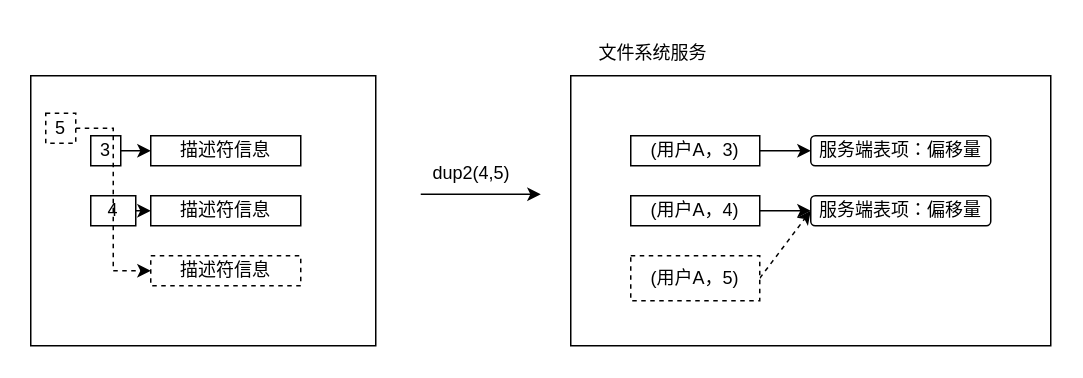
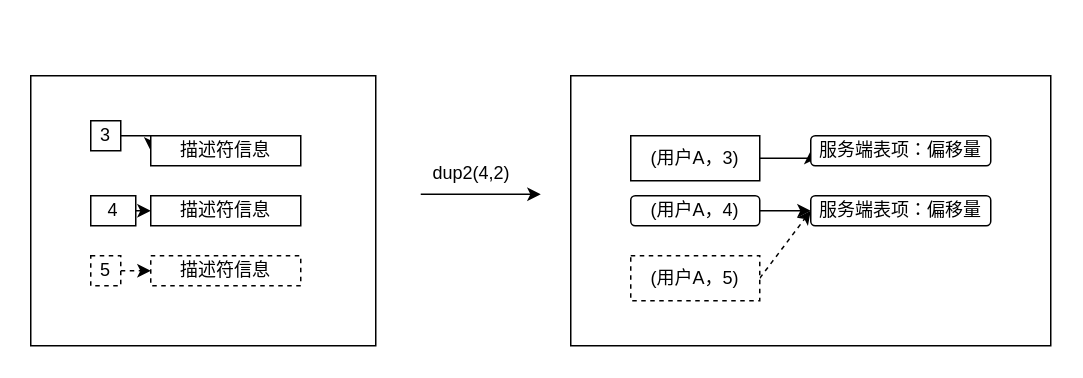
node "文件系统服务": removed
node "5": moved (61, 128) -> (106, 271)
node "3": moved (106, 151) -> (106, 136)
node "(用户A，3)": size 129x30 -> 129x45
node "dup2(4,5)": label "dup2(4,5)" -> "dup2(4,2)"
node "(用户A，4)": shape rectangle -> rounded rectangle
